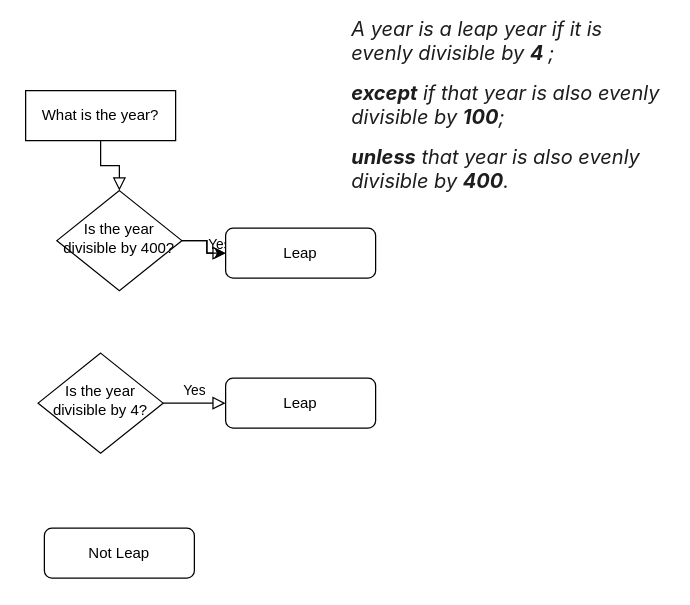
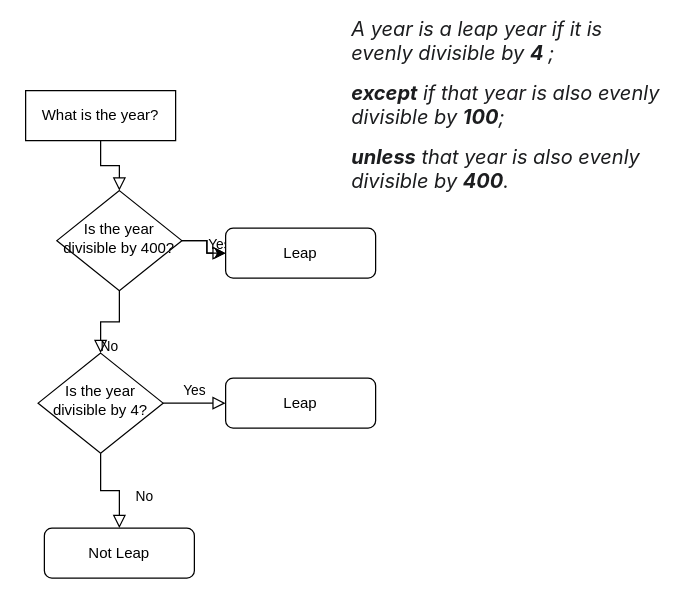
edge "Is the year divisible by 400?" -> "Is the year divisible by 4?": added, label "No"
edge "Is the year divisible by 4?" -> "Not Leap": added, label "No"
